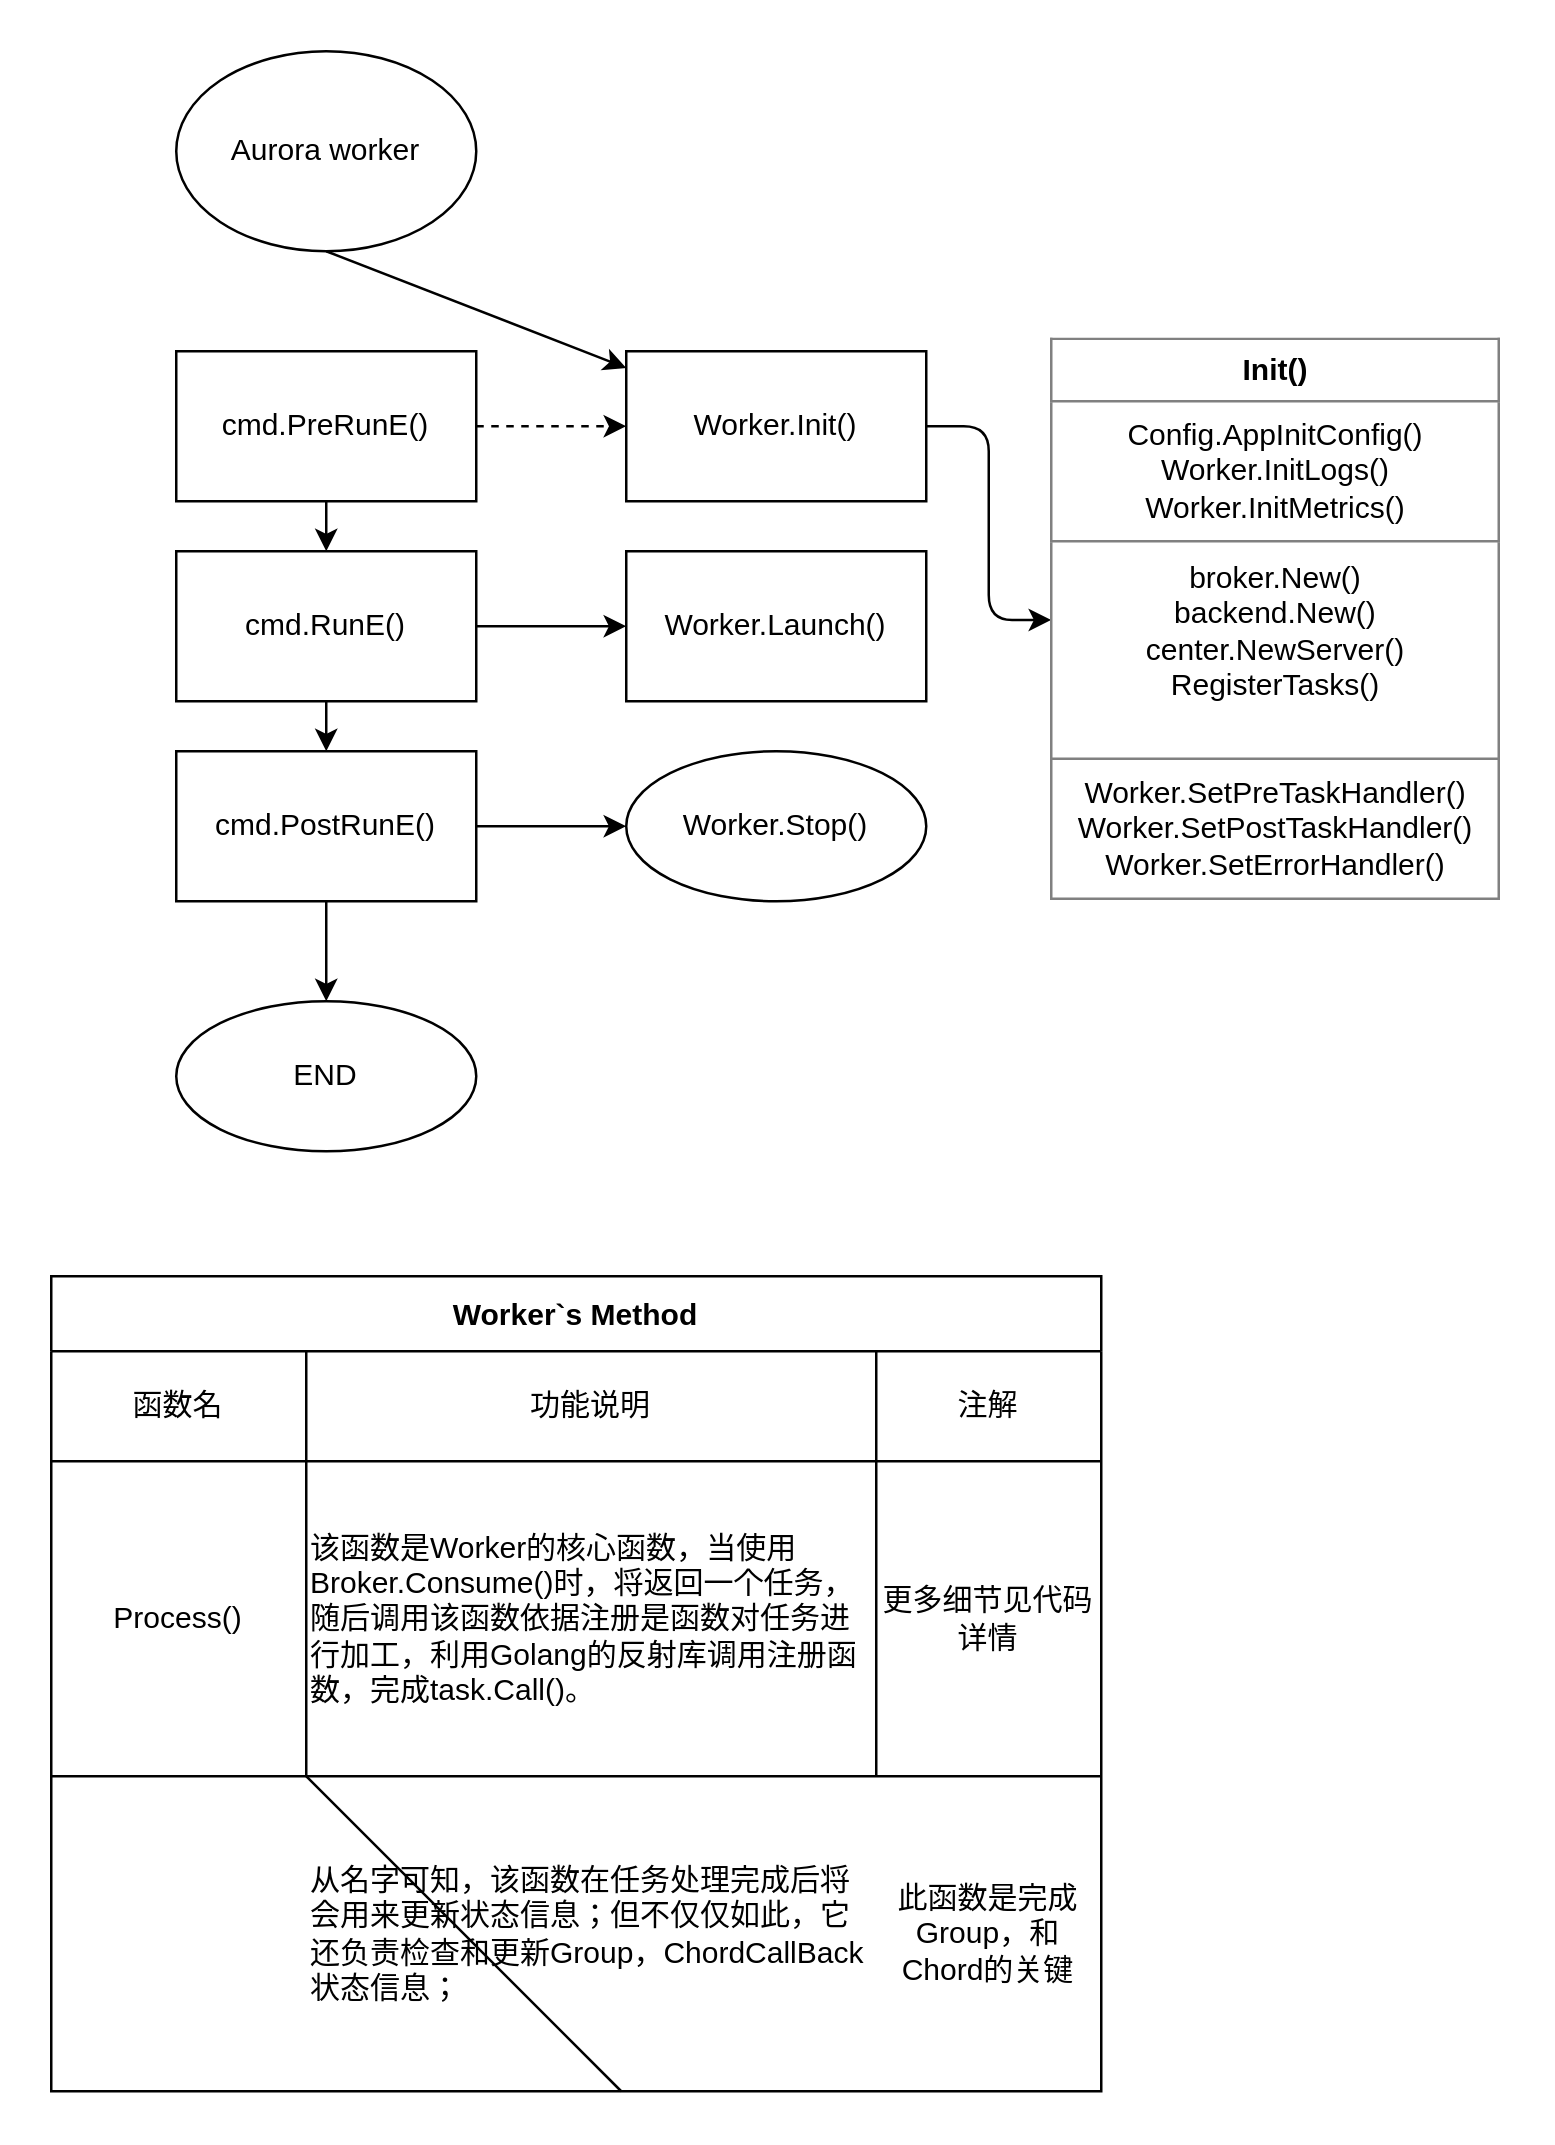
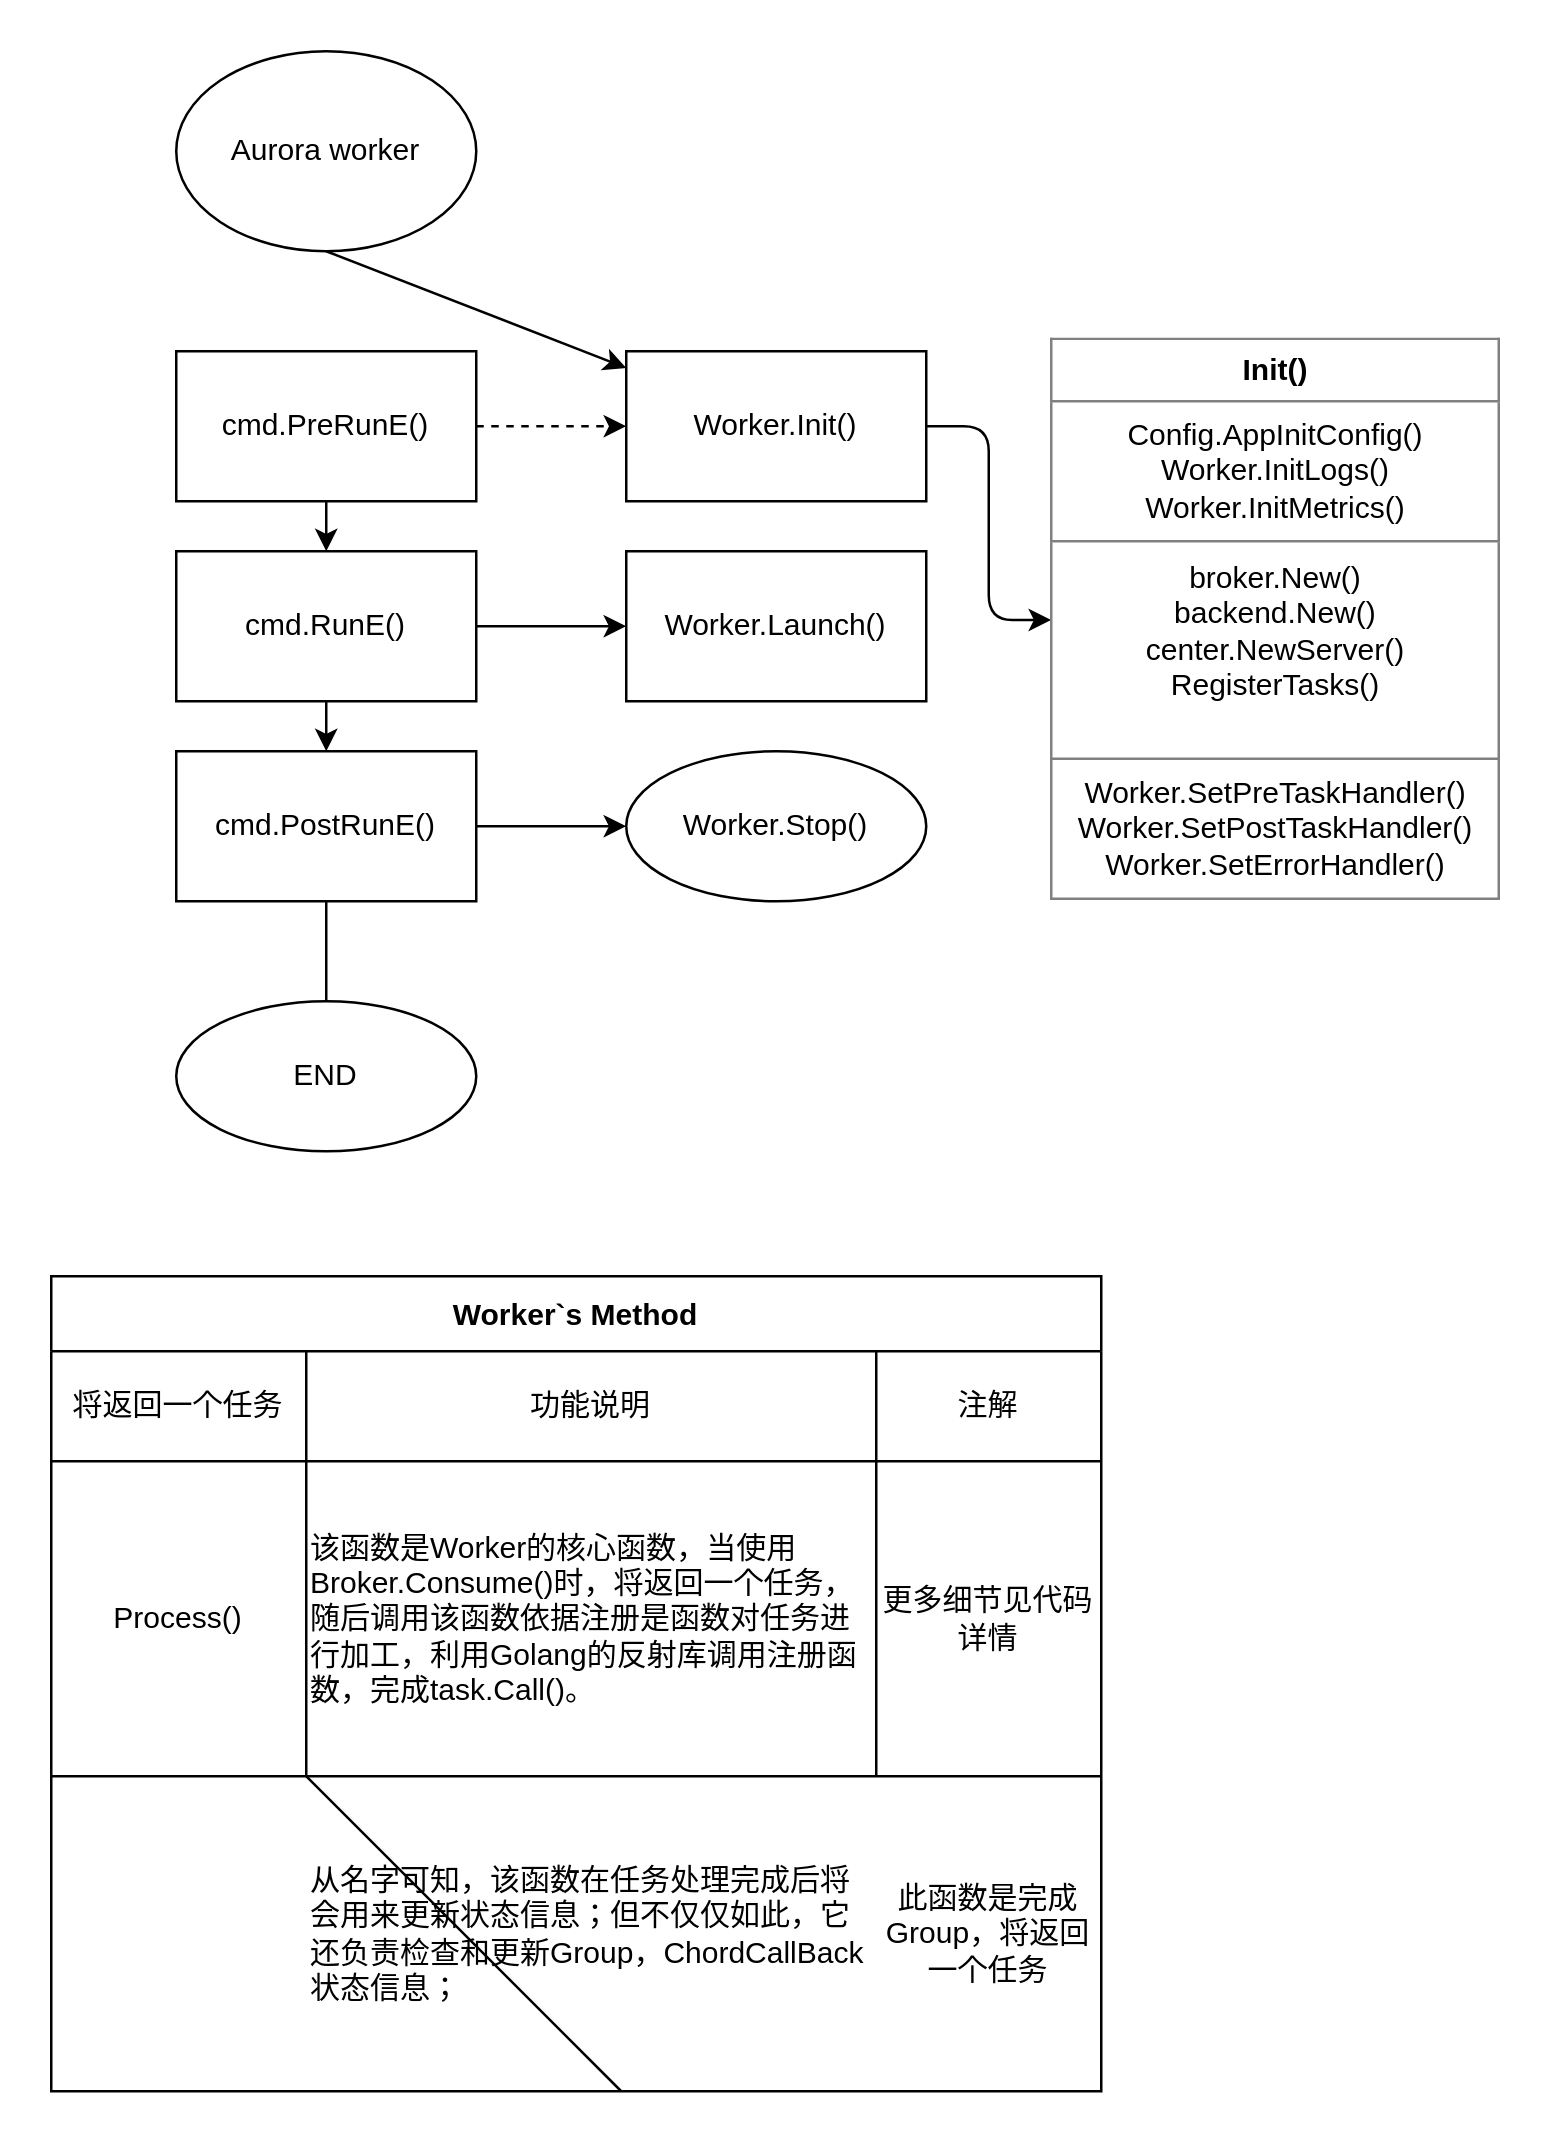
edge "cmd.PostRunE()" -> "END": arrowhead classic -> none
node "函数名": label "函数名" -> "将返回一个任务"
node "此函数是完成Group，和Chord的关键": label "此函数是完成Group，和Chord的关键" -> "此函数是完成Group，将返回一个任务"
